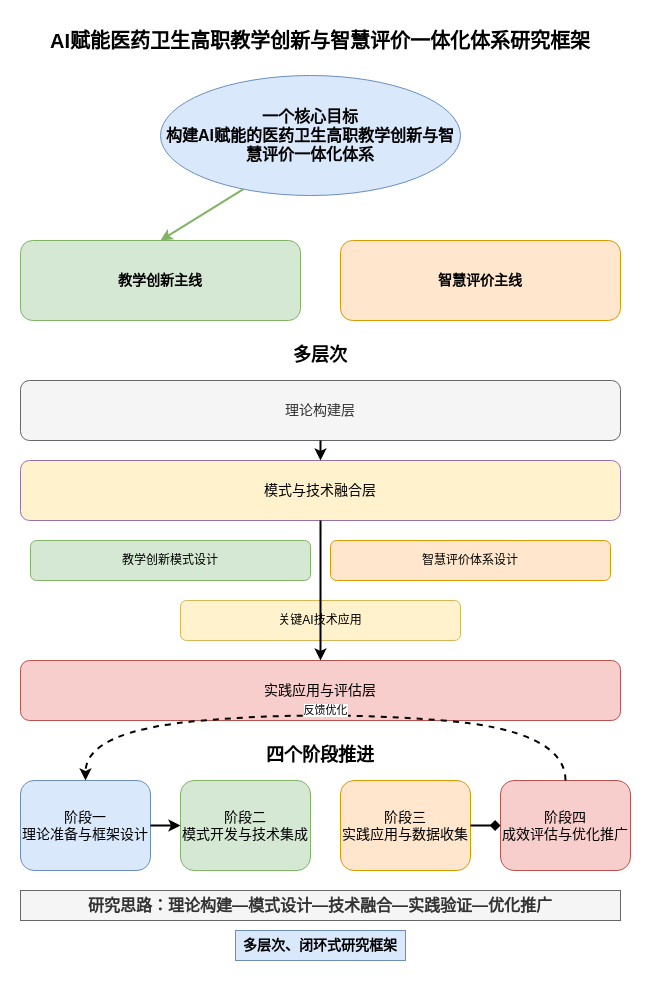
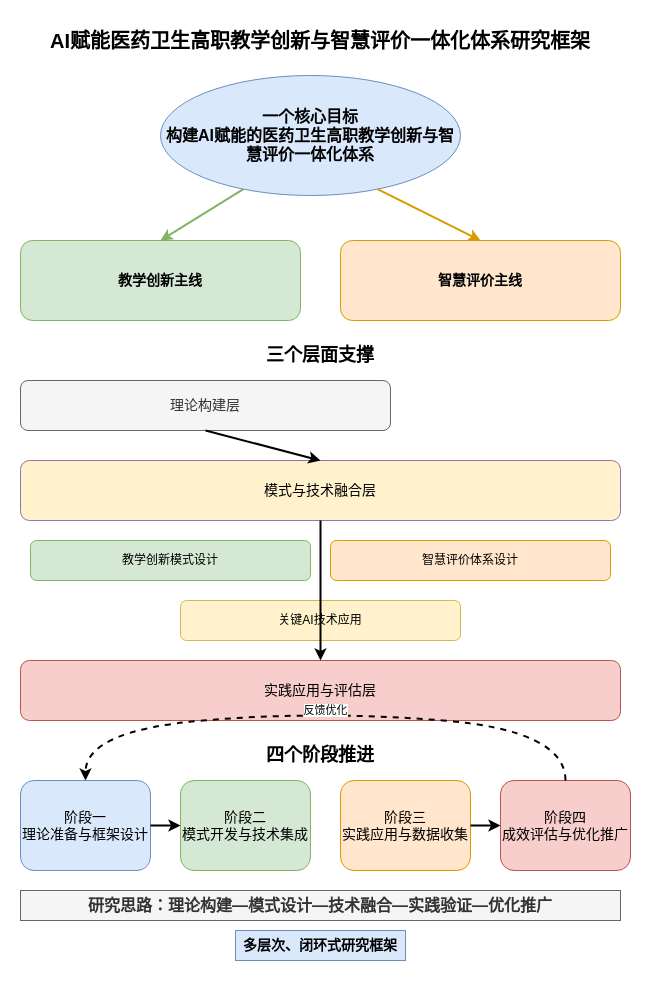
edge "一个核心目标 构建AI赋能的医药卫生高职教学创新与智慧评价一体化体系" -> "智慧评价主线": added
node "多层次": label "多层次" -> "三个层面支撑"
node "理论构建层": size 600x60 -> 370x50
edge "阶段三 实践应用与数据收集" -> "阶段四 成效评估与优化推广": arrowhead diamond -> classic
